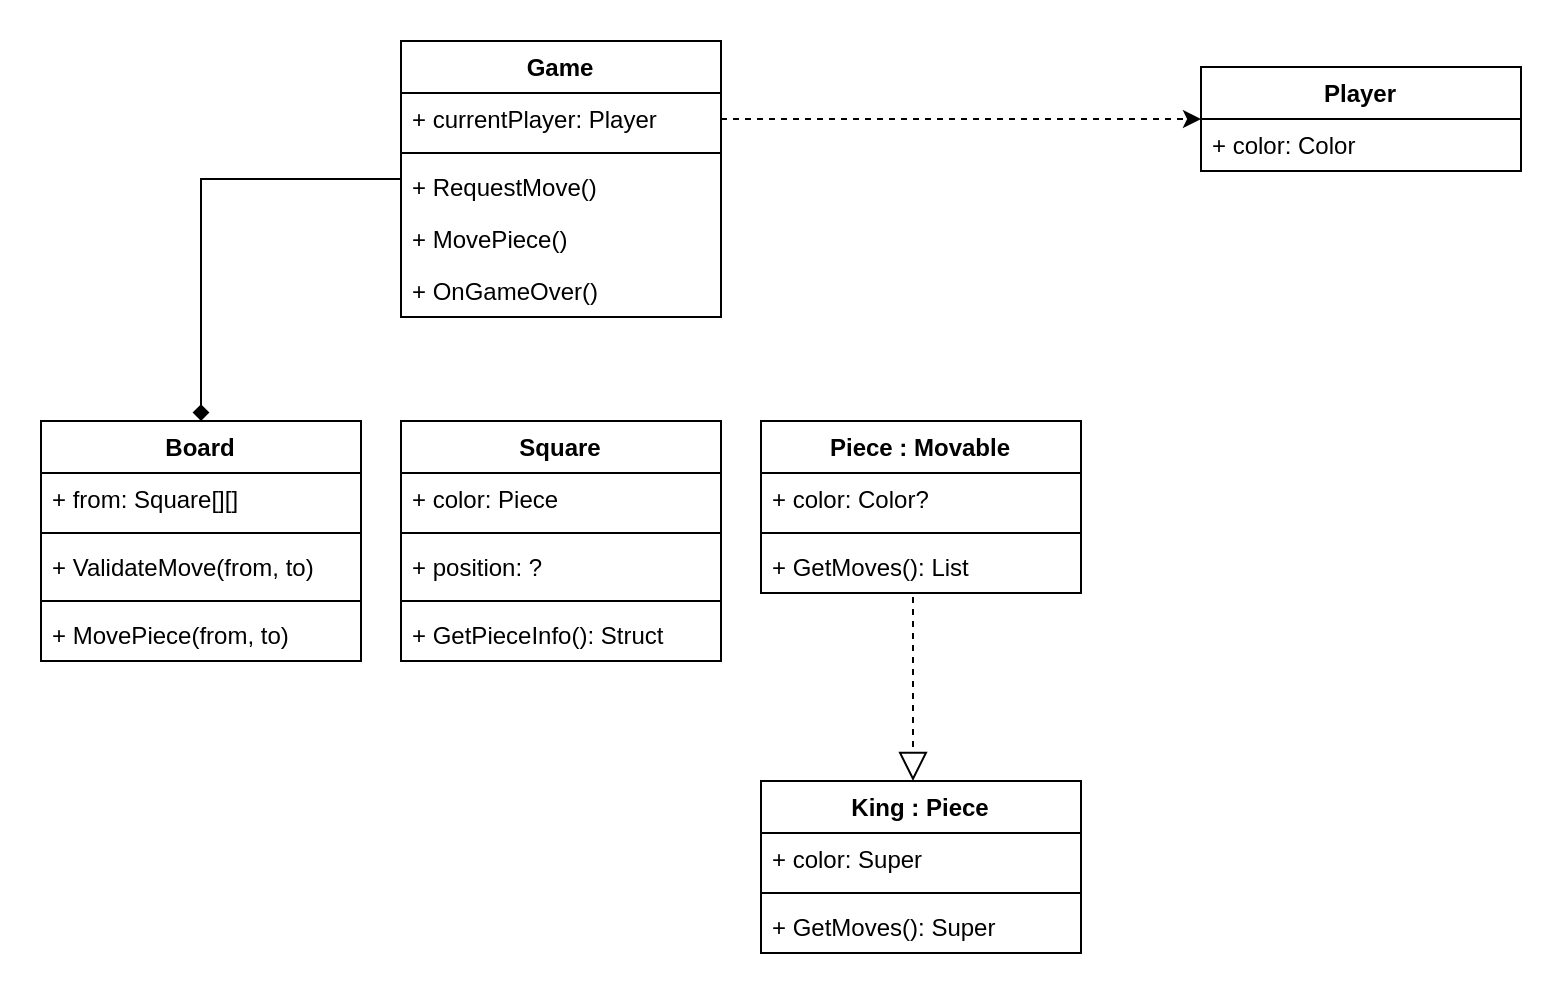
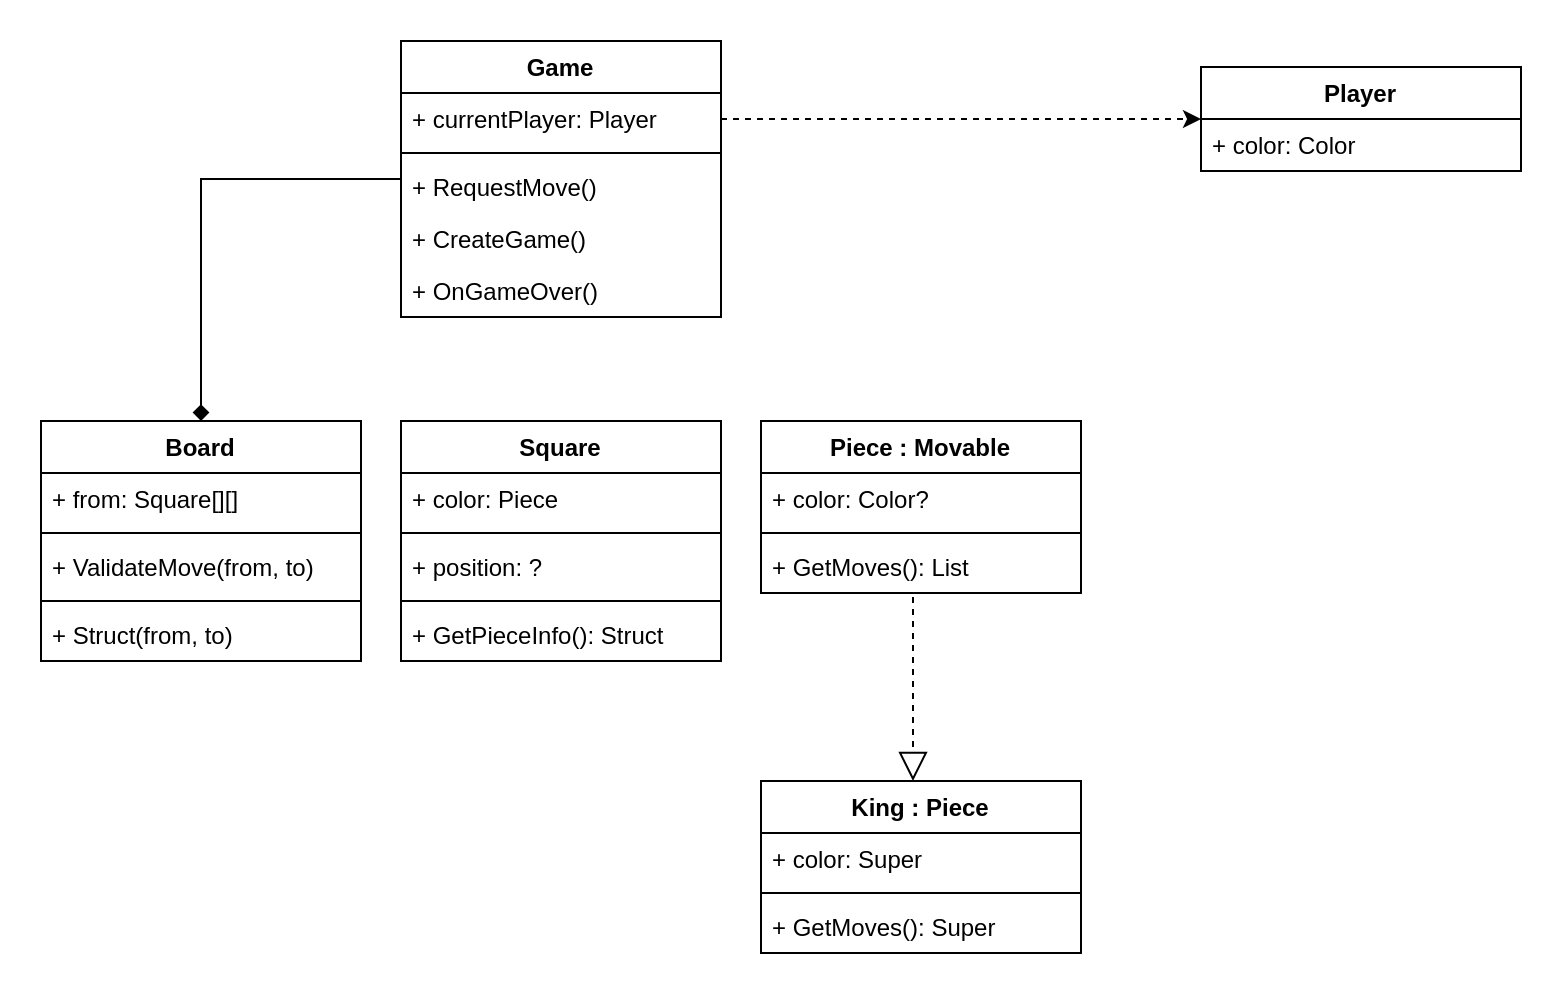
node "+ MovePiece()": label "+ MovePiece()" -> "+ CreateGame()"
node "+ MovePiece(from, to)": label "+ MovePiece(from, to)" -> "+ Struct(from, to)"
